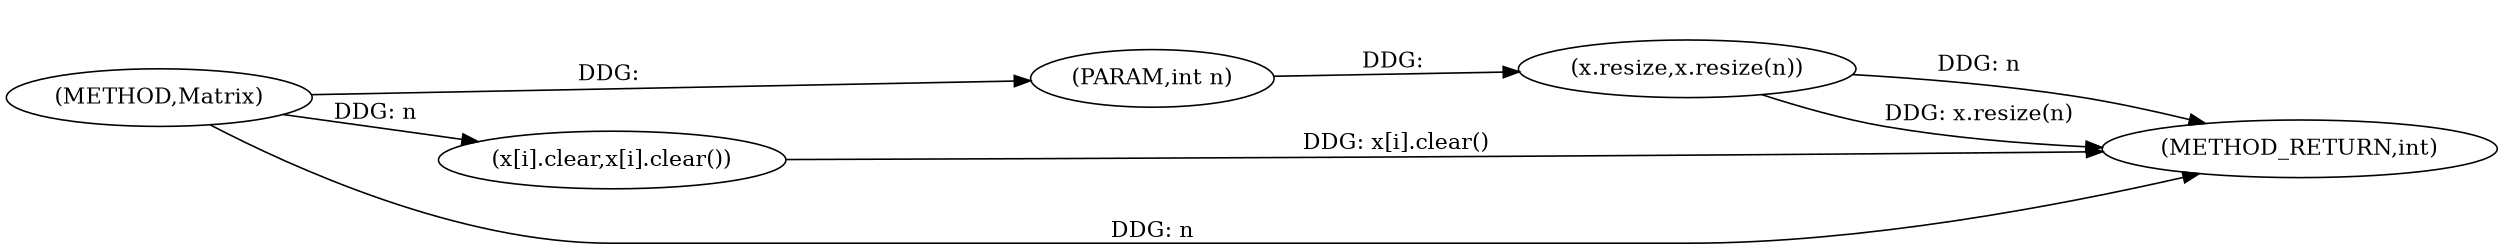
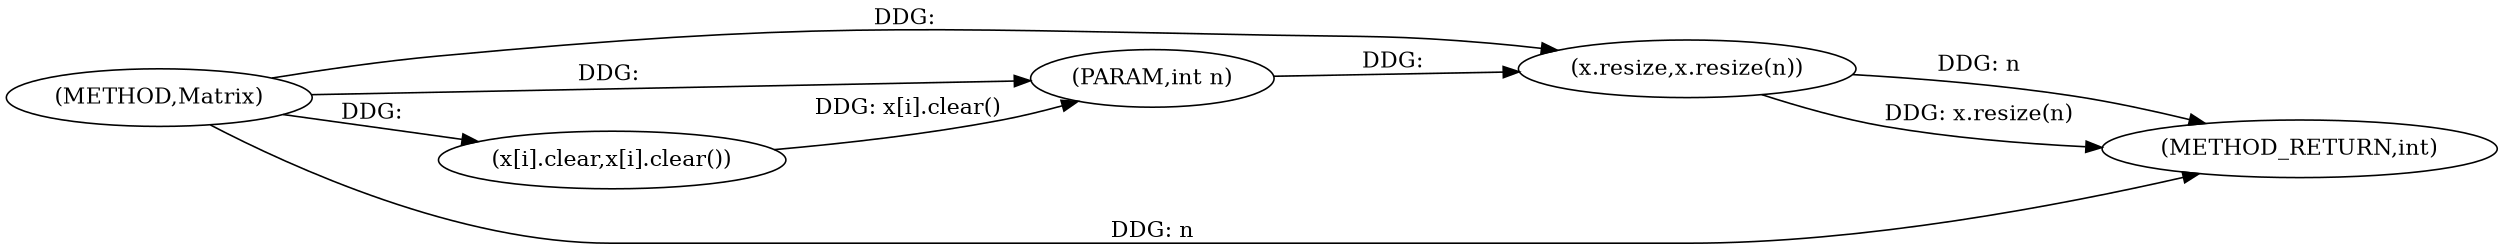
edge "(METHOD,Matrix)" -> "(x.resize,x.resize(n))": added, label "DDG:"
edge "(METHOD,Matrix)" -> "(x[i].clear,x[i].clear())": label "DDG: n" -> "DDG: "
edge "(x[i].clear,x[i].clear())" -> "(METHOD_RETURN,int)": now "(x[i].clear,x[i].clear())" -> "(PARAM,int n)"
